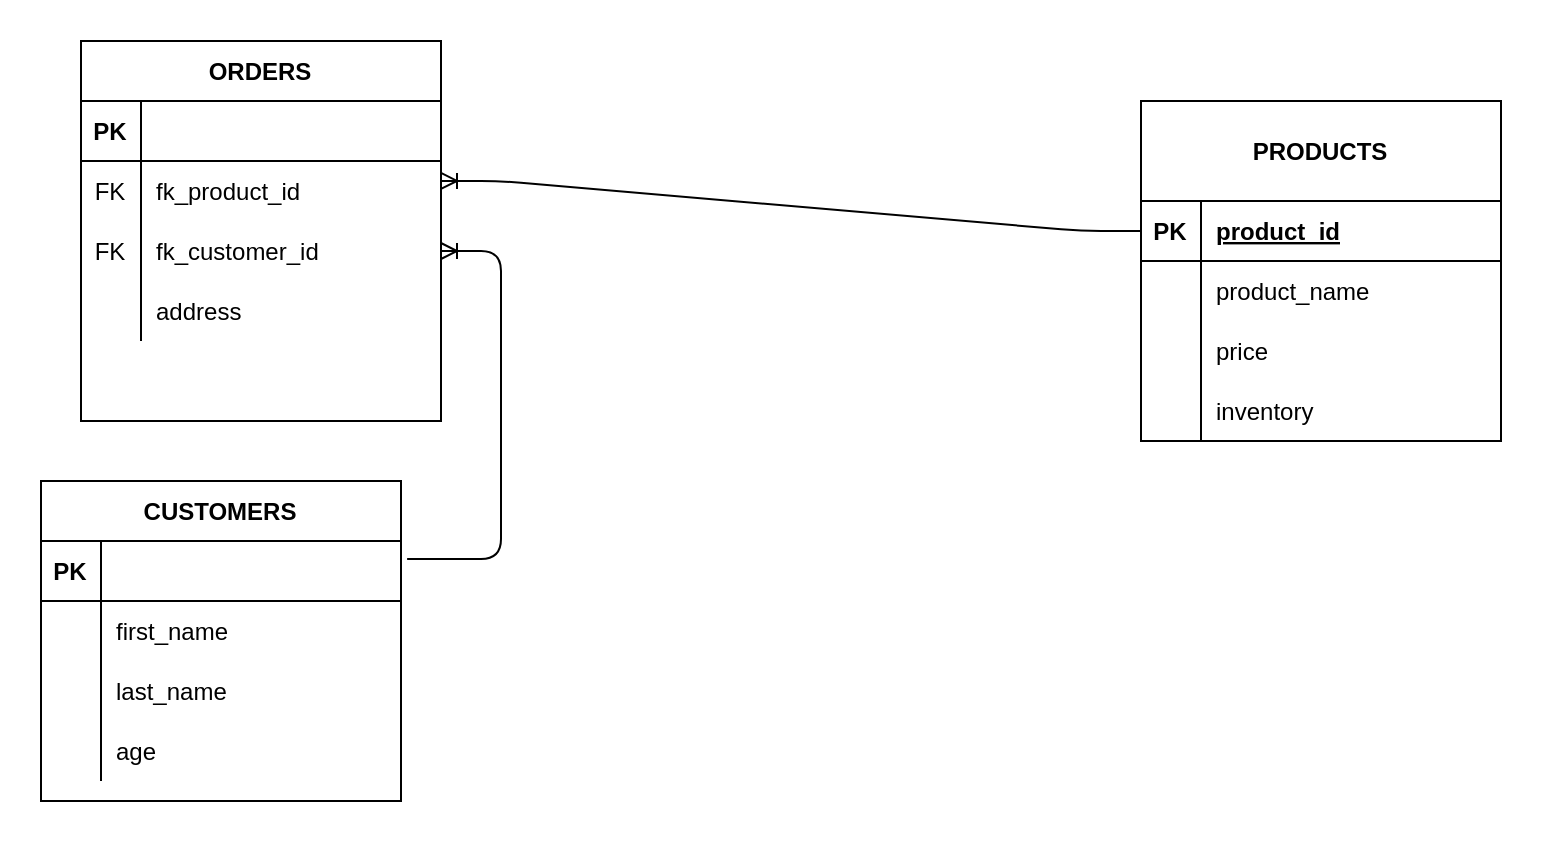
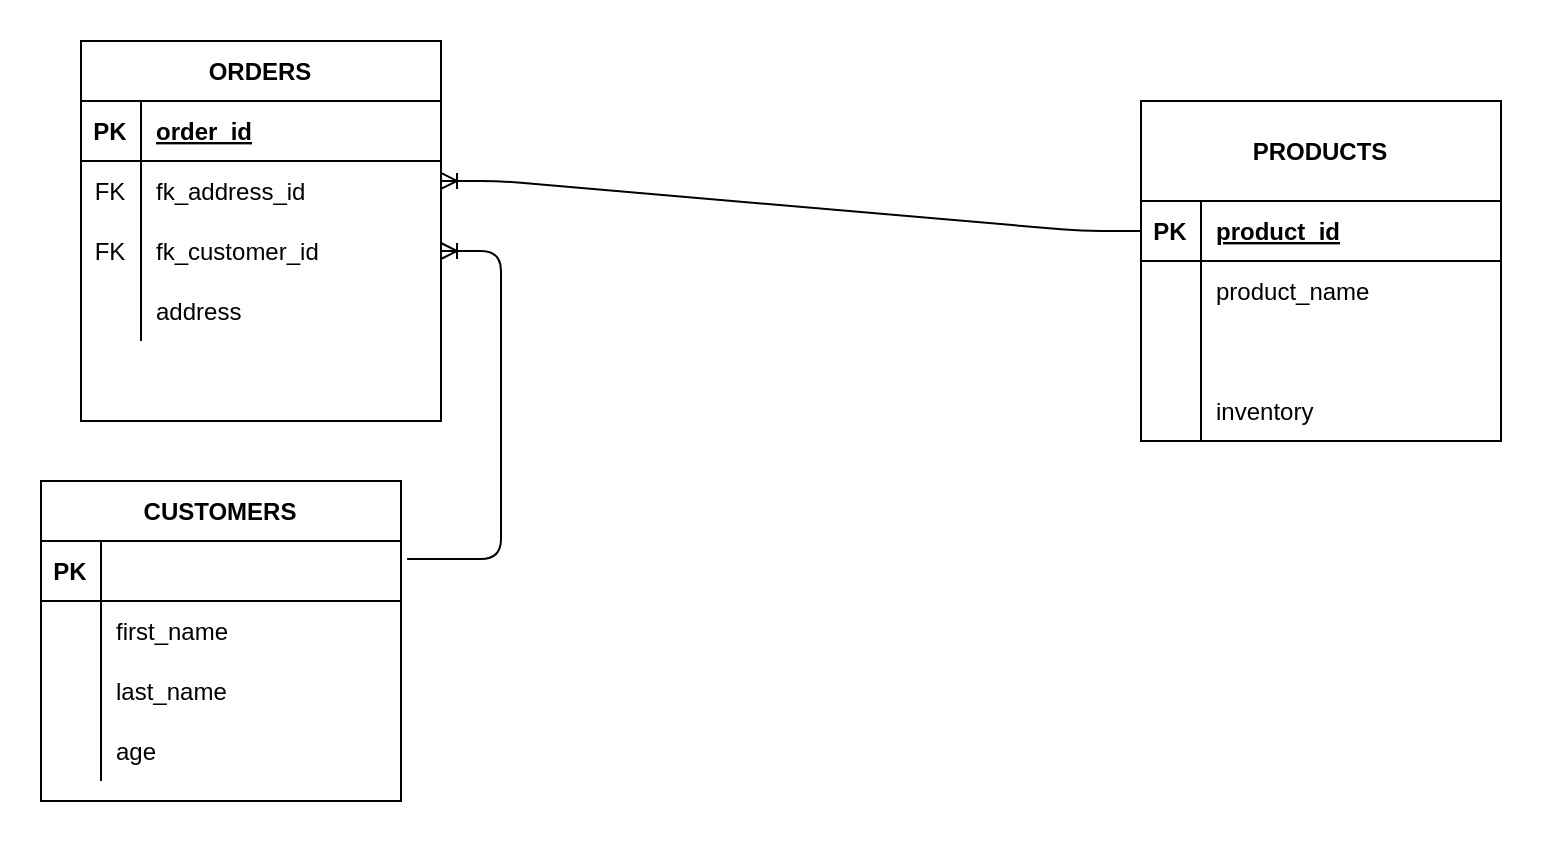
node "order_id": added
node "fk_product_id": label "fk_product_id" -> "fk_address_id"
node "price": removed
